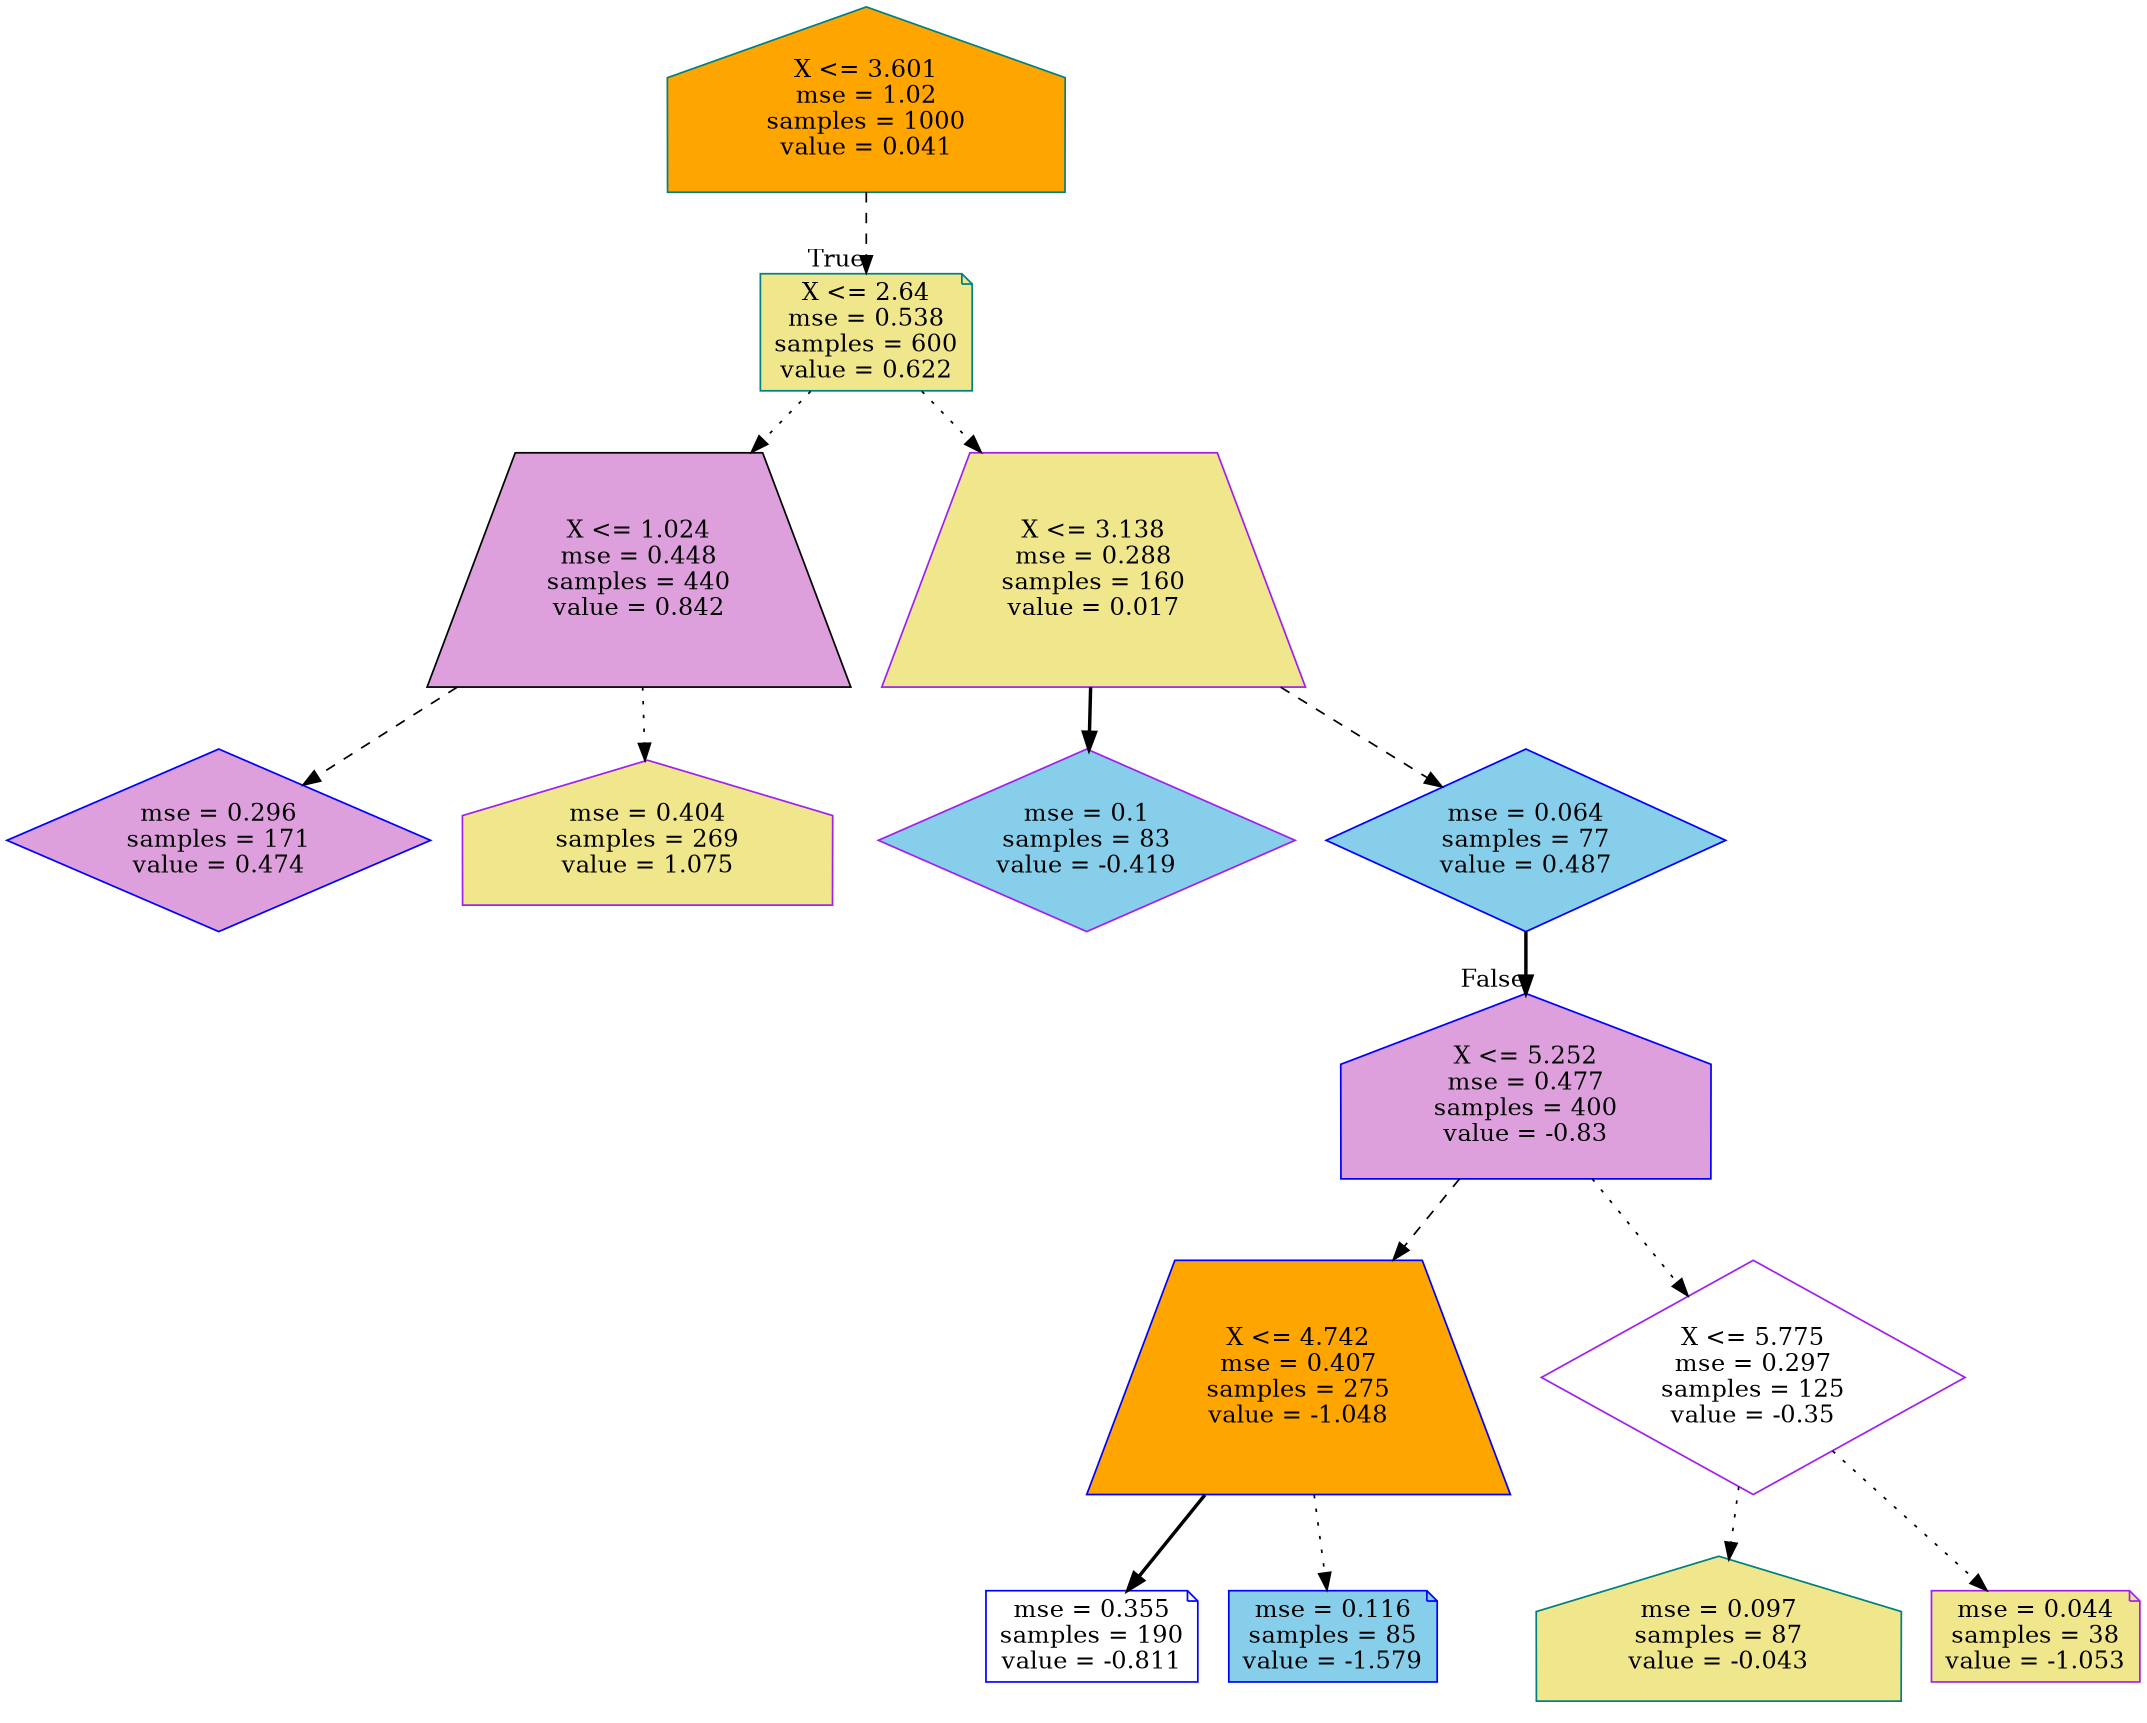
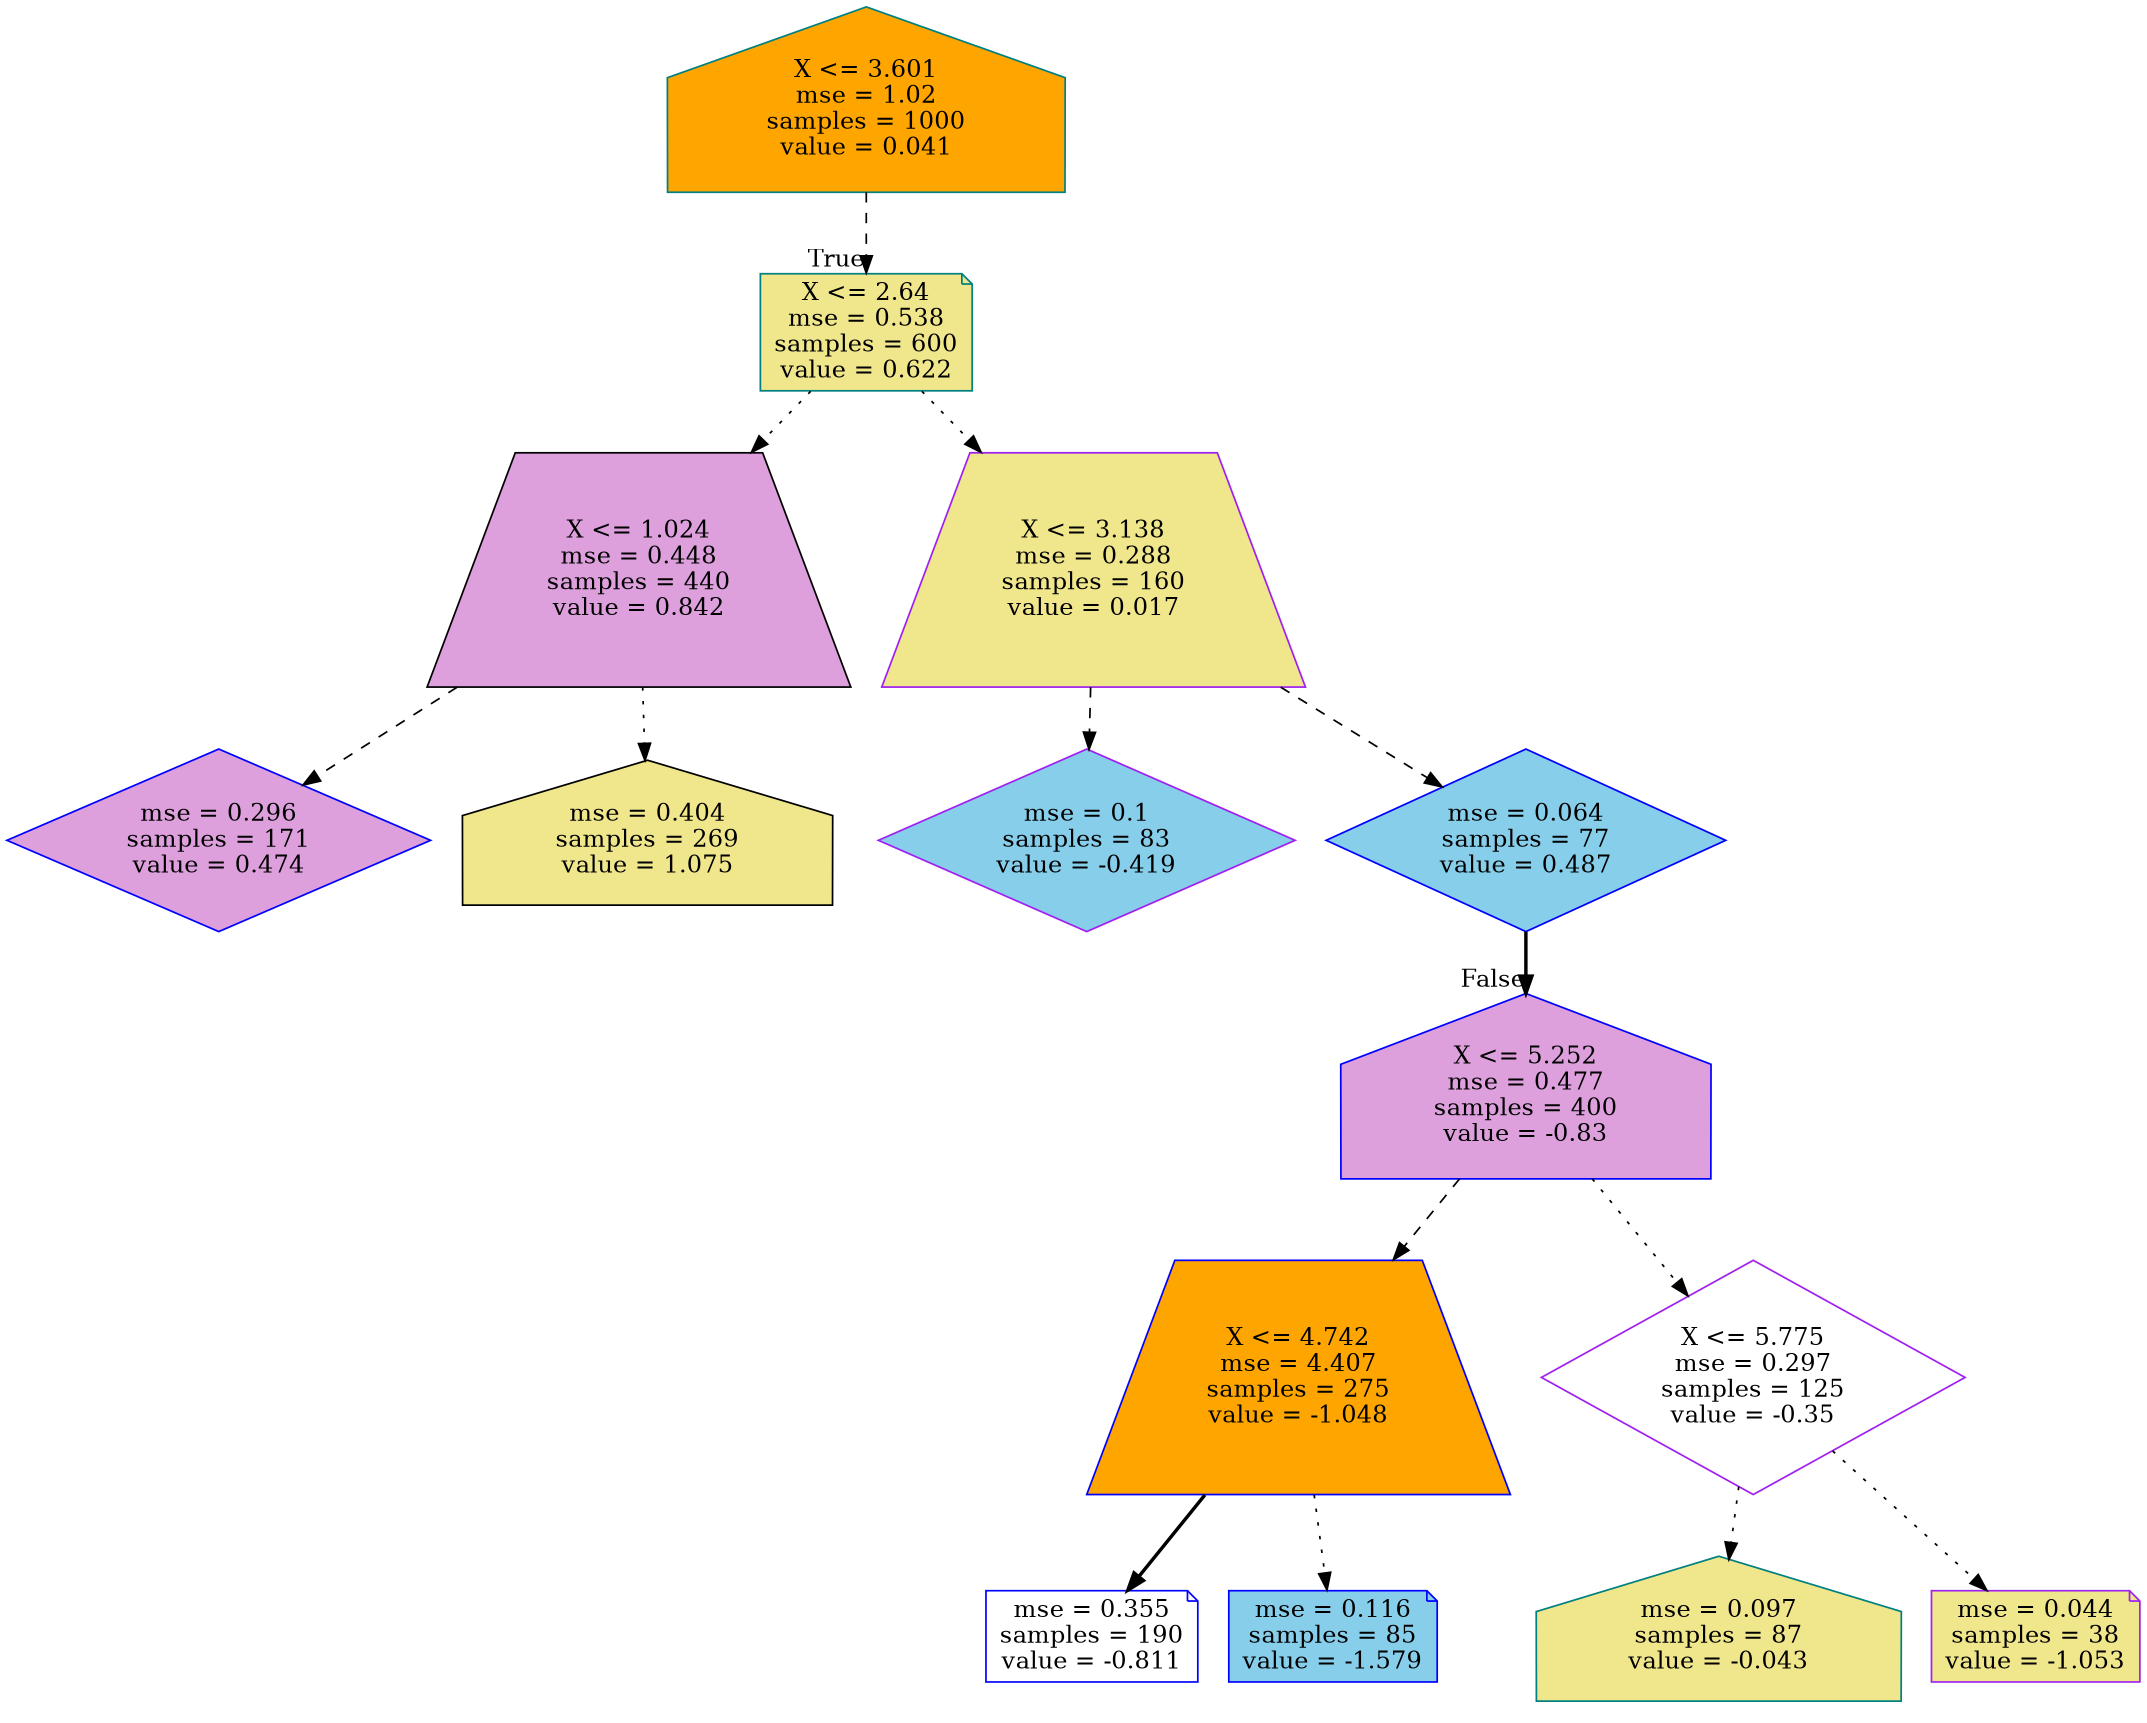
edge "X <= 3.138 mse = 0.288 samples = 160 value = 0.017" -> "mse = 0.1 samples = 83 value = -0.419": style bold -> dashed
node "mse = 0.404 samples = 269 value = 1.075": color purple -> black
node "X <= 4.742 mse = 0.407 samples = 275 value = -1.048": label "X <= 4.742 mse = 0.407 samples = 275 value = -1.048" -> "X <= 4.742 mse = 4.407 samples = 275 value = -1.048"
